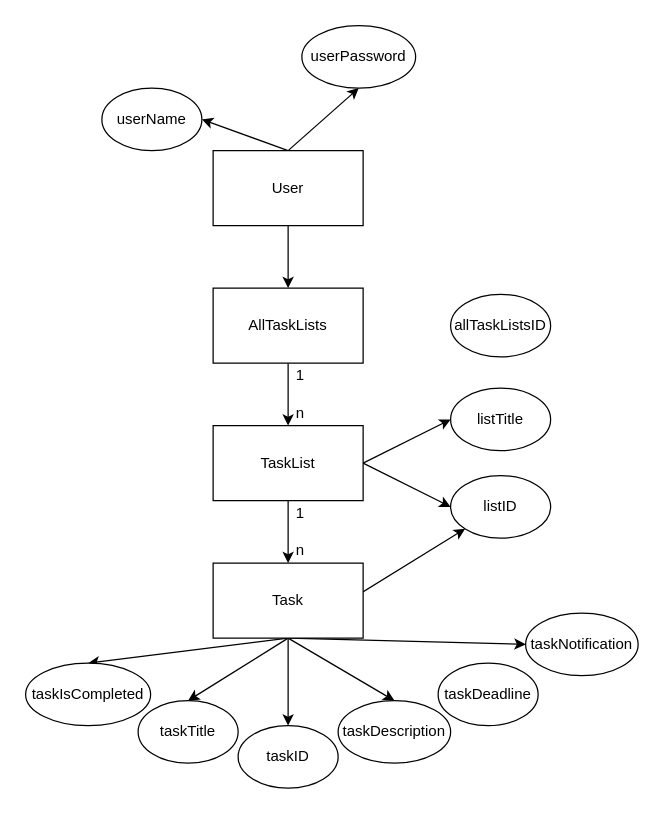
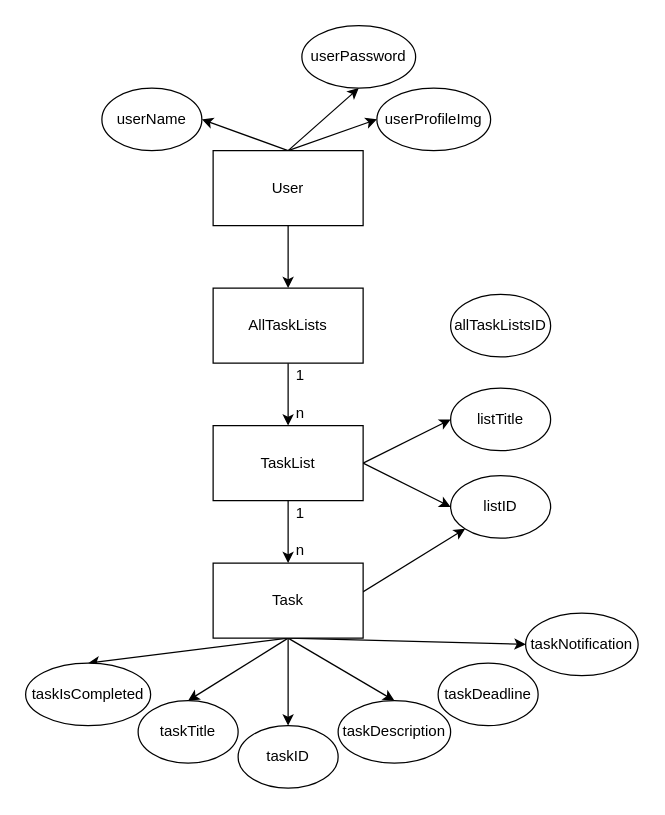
node "userProfileImg": added
edge "User" -> "userProfileImg": added
